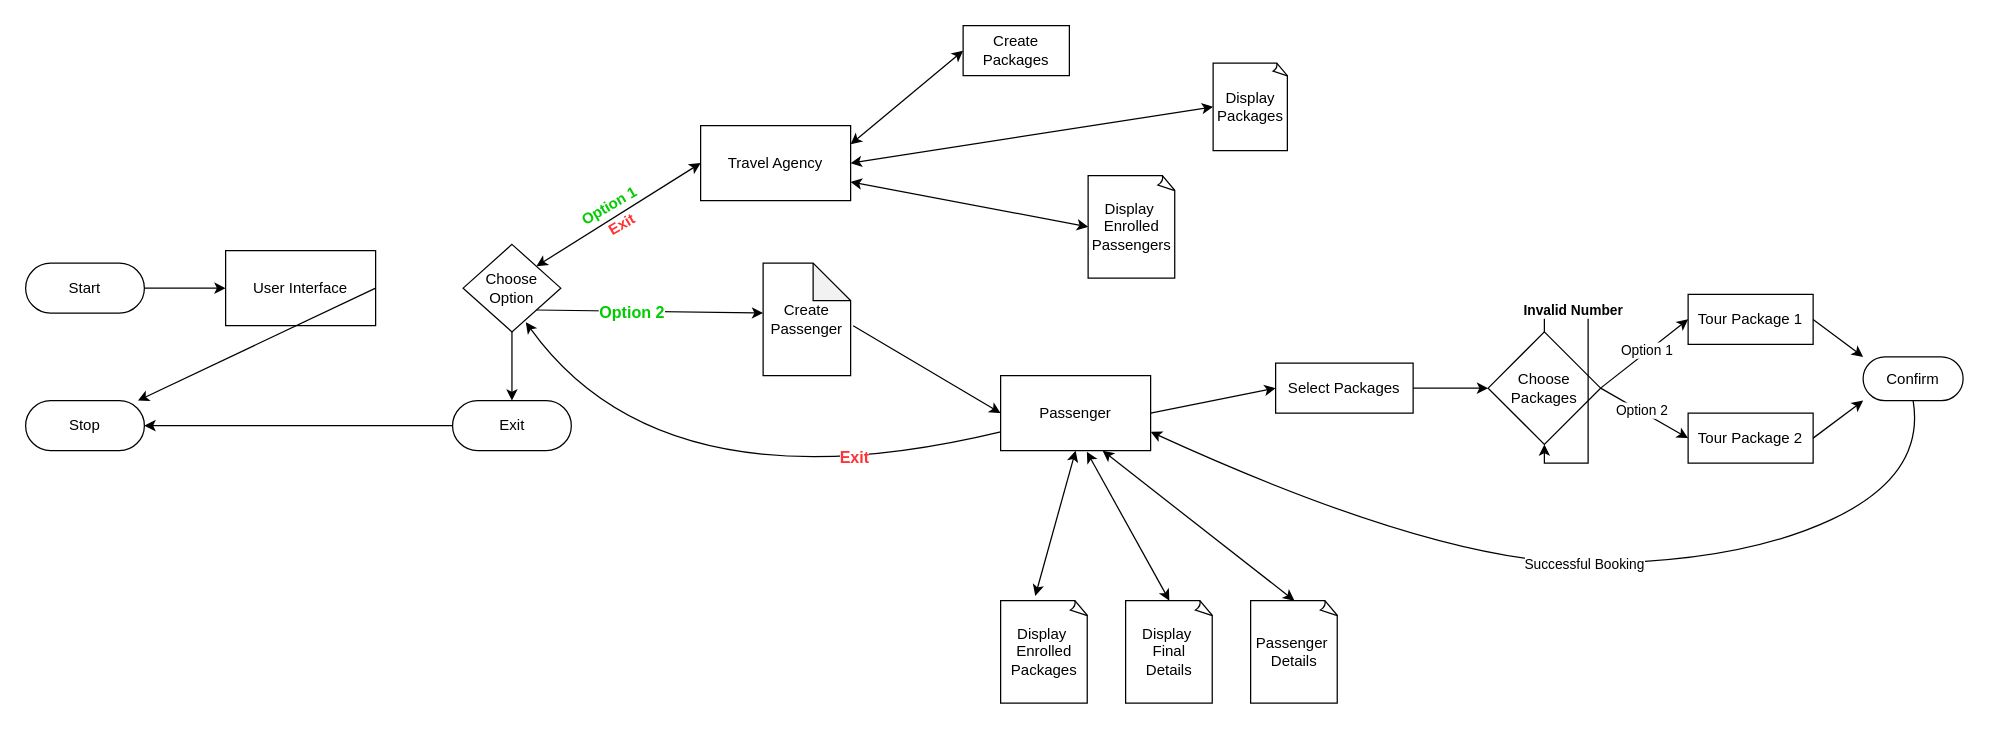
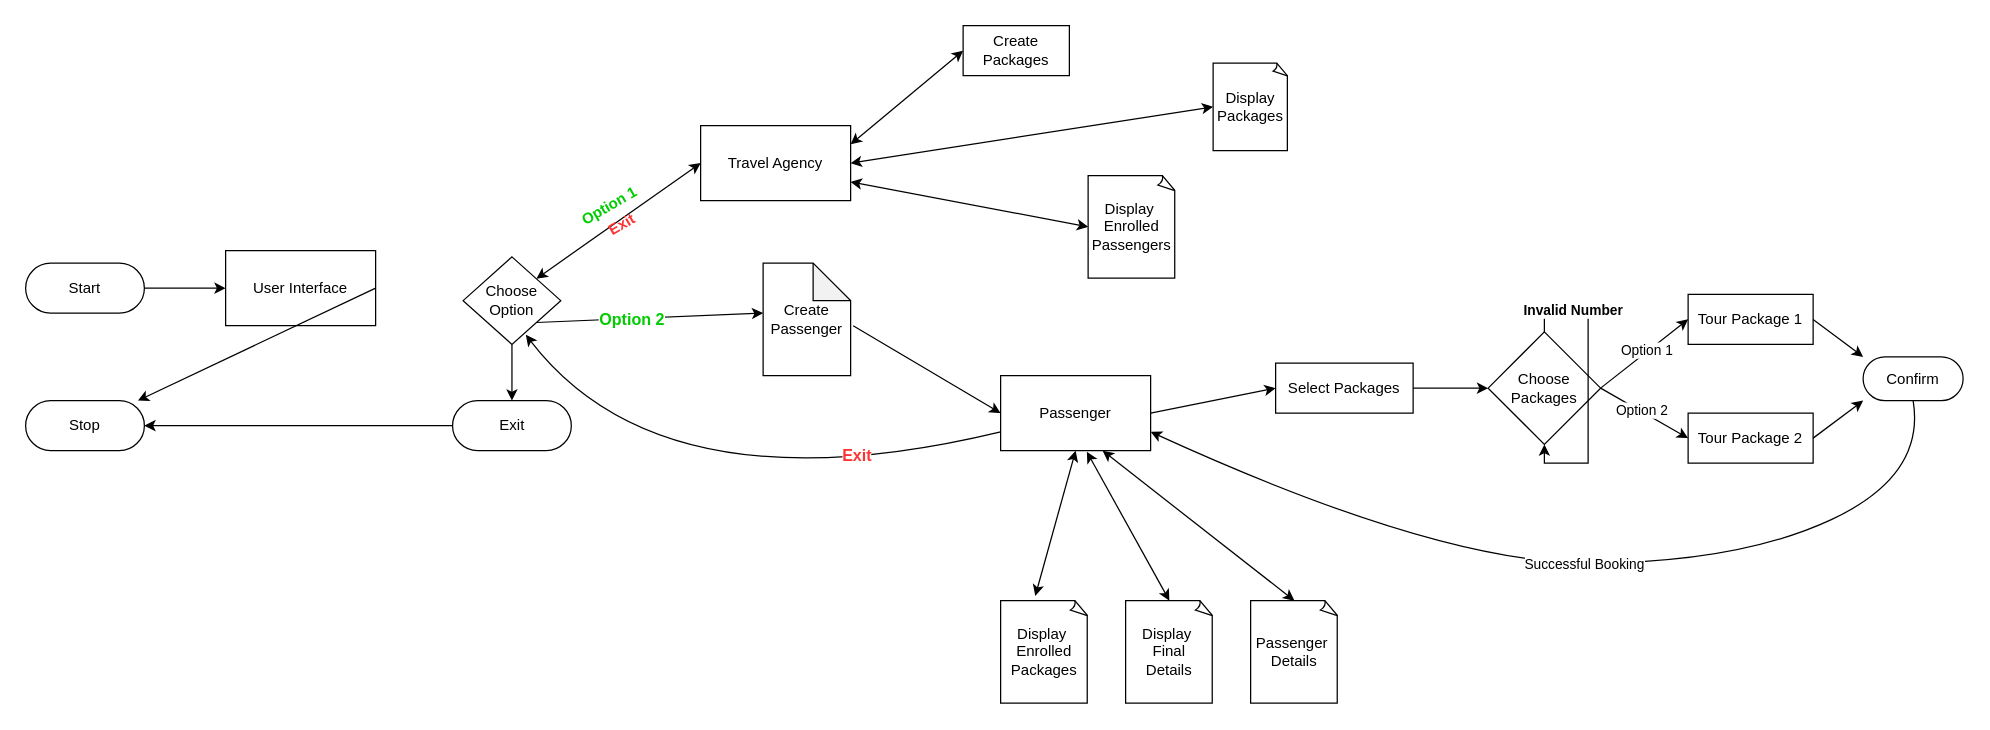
node "Choose Option": moved (512, 288) -> (512, 301)
